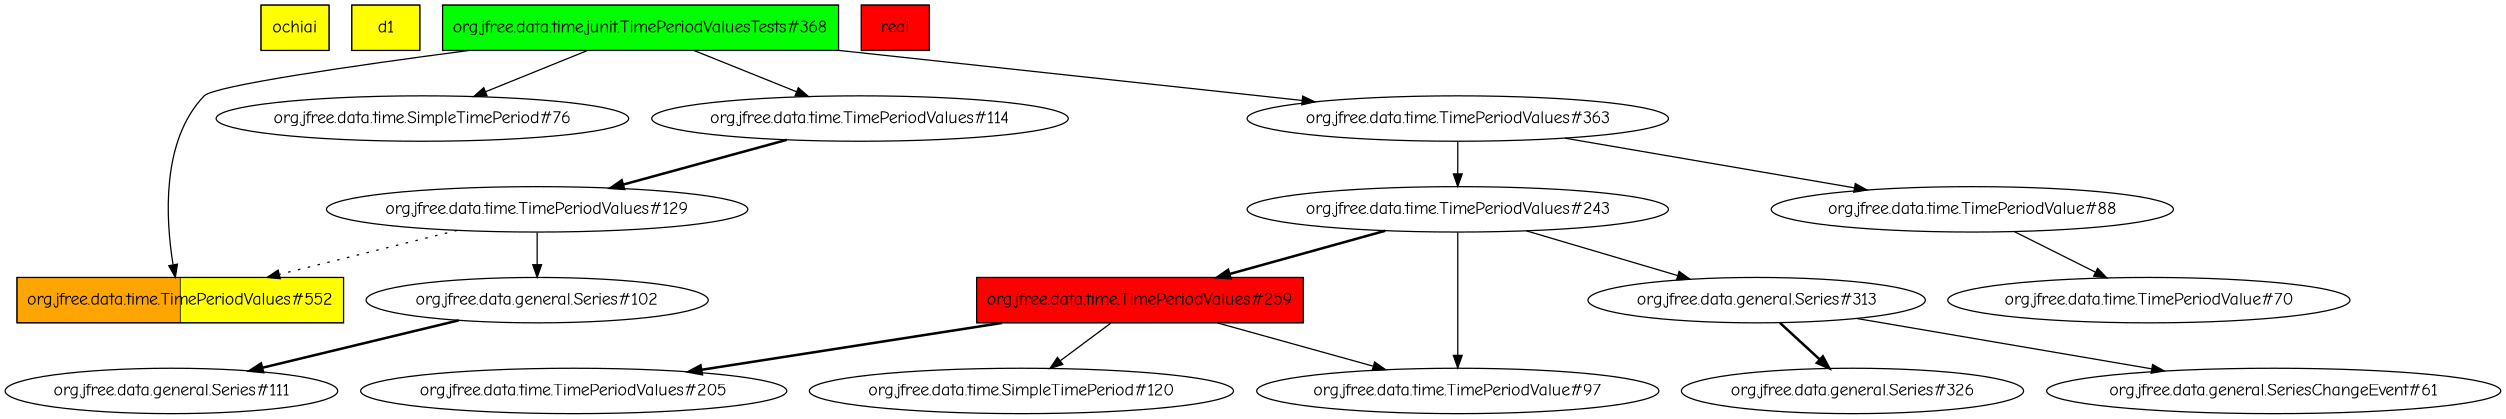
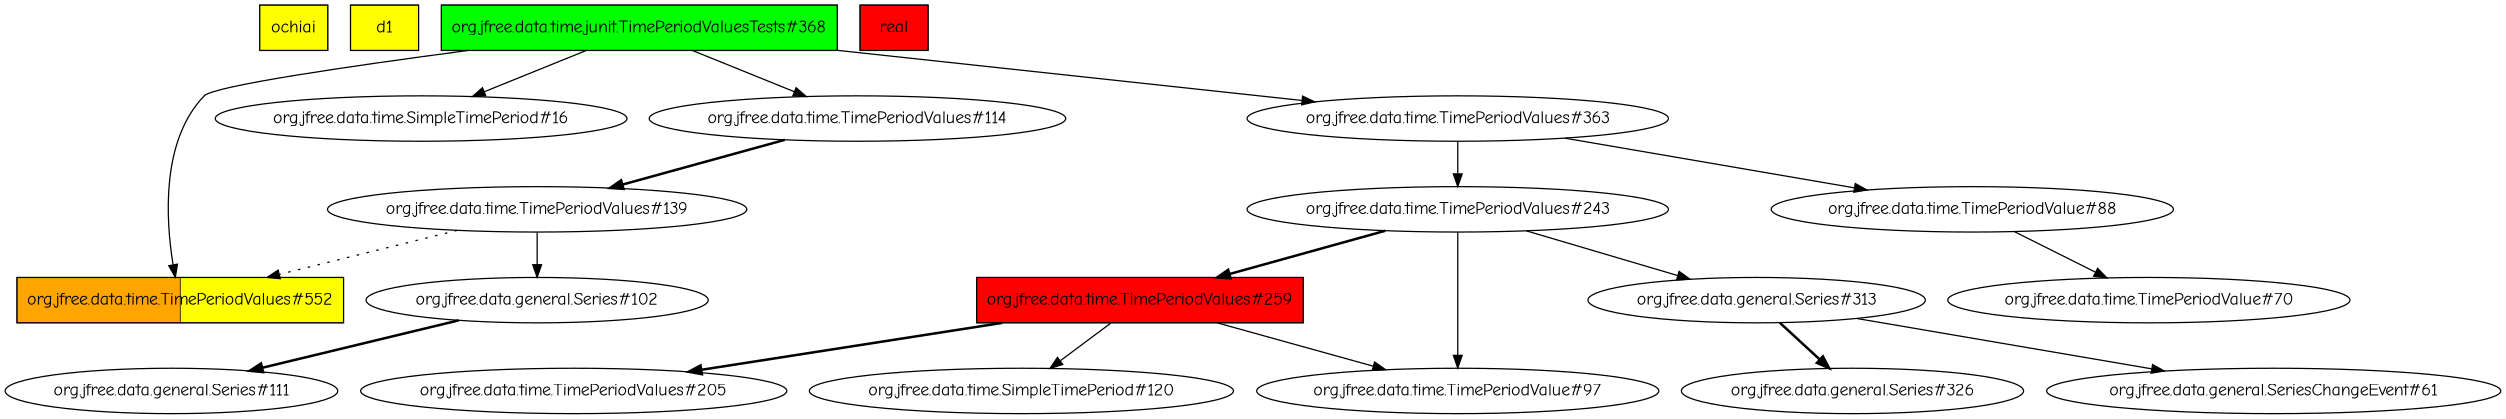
node "org.jfree.data.time.SimpleTimePeriod#76": label "org.jfree.data.time.SimpleTimePeriod#76" -> "org.jfree.data.time.SimpleTimePeriod#16"
node "org.jfree.data.time.TimePeriodValues#129": label "org.jfree.data.time.TimePeriodValues#129" -> "org.jfree.data.time.TimePeriodValues#139"
